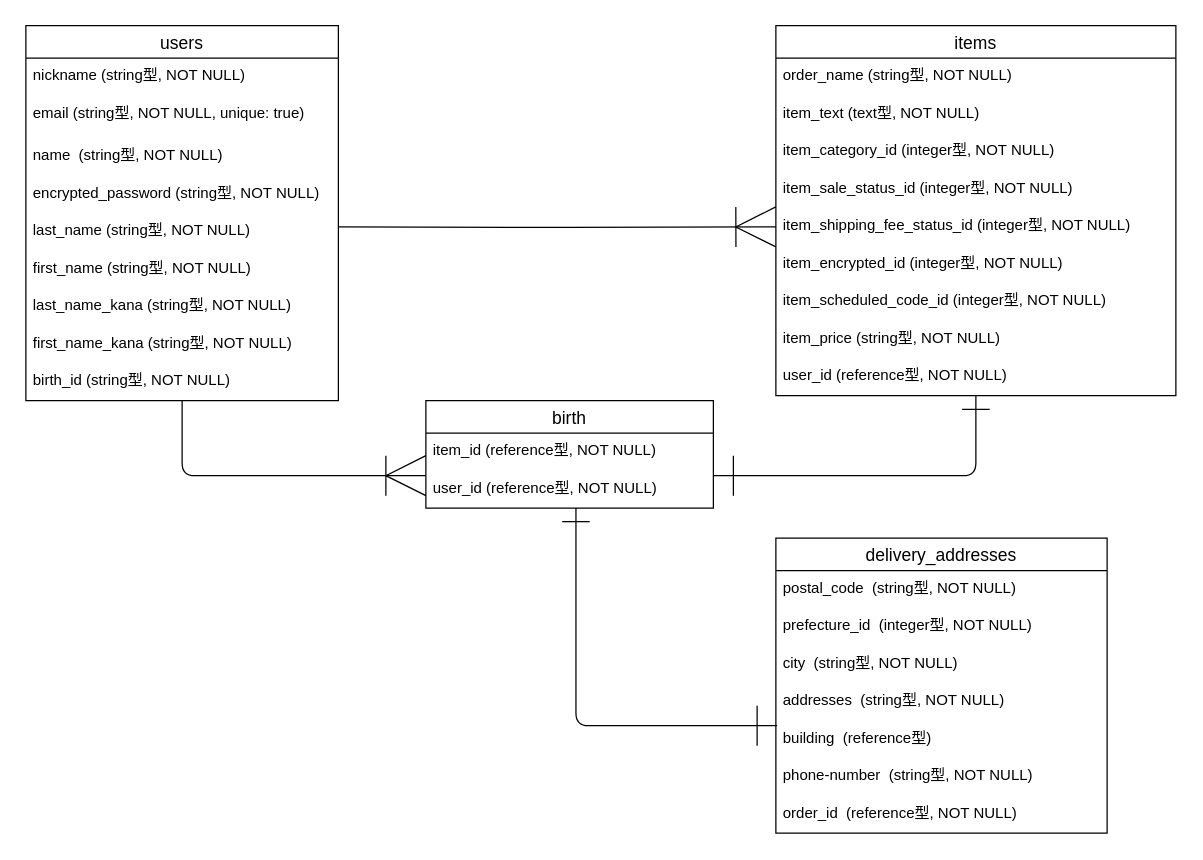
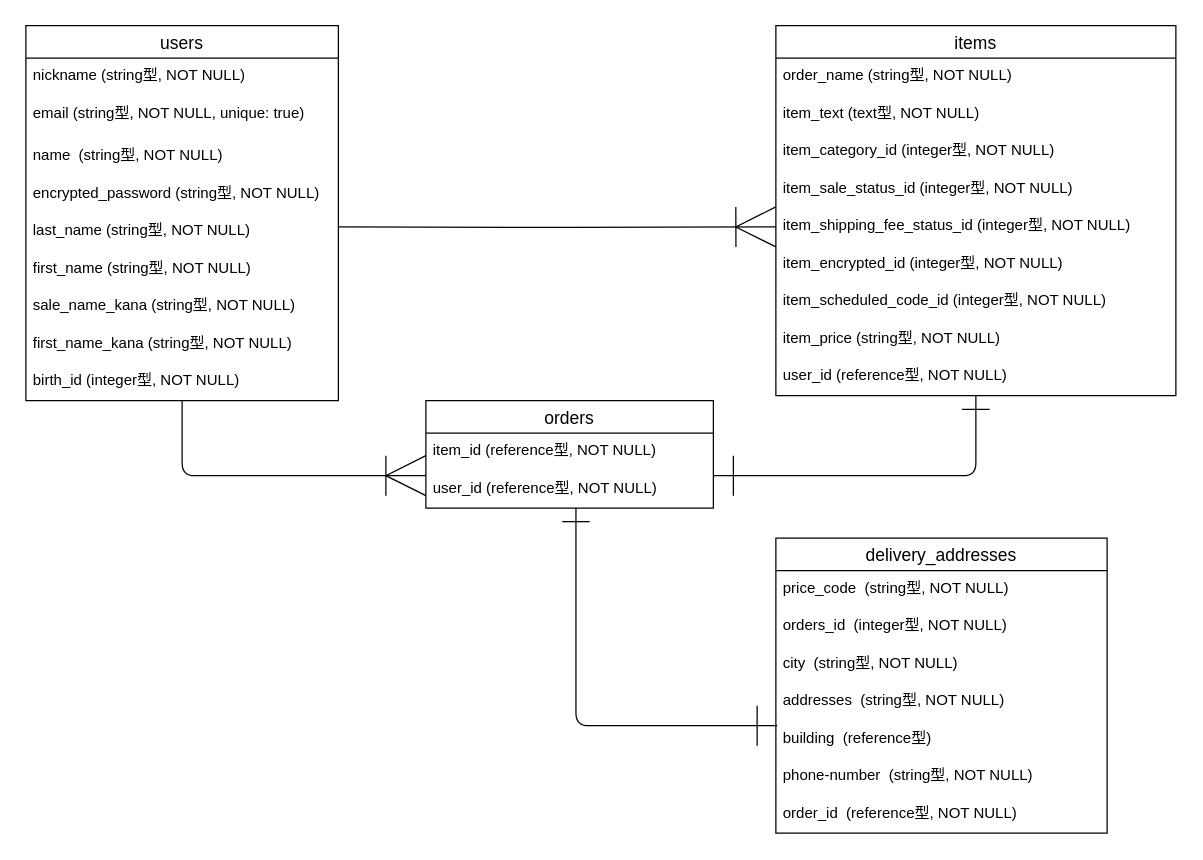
node "last_name_kana (string型, NOT NULL)": label "last_name_kana (string型, NOT NULL)" -> "sale_name_kana (string型, NOT NULL)"
node "birth_id (string型, NOT NULL)": label "birth_id (string型, NOT NULL)" -> "birth_id (integer型, NOT NULL)"
node "birth": label "birth" -> "orders"
node "postal_code (string型, NOT NULL)": label "postal_code (string型, NOT NULL)" -> "price_code (string型, NOT NULL)"
node "prefecture_id (integer型, NOT NULL)": label "prefecture_id (integer型, NOT NULL)" -> "orders_id (integer型, NOT NULL)"
